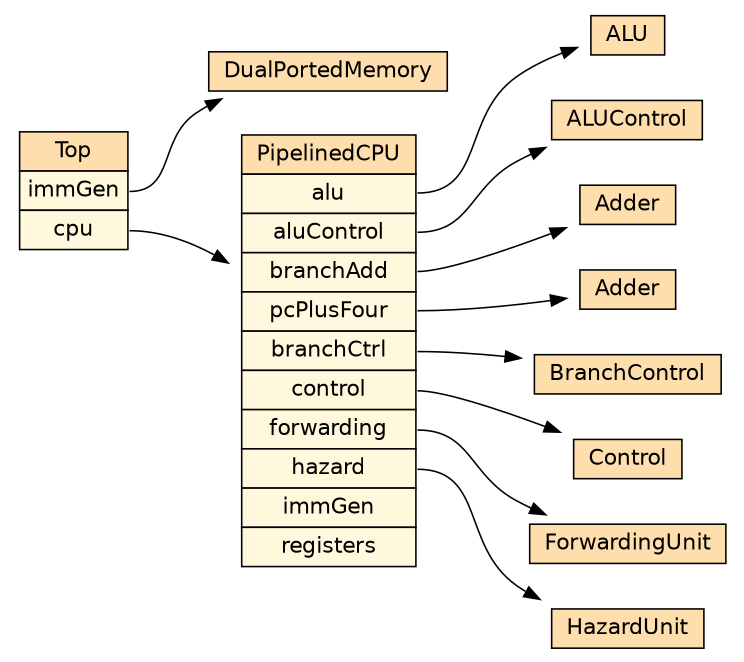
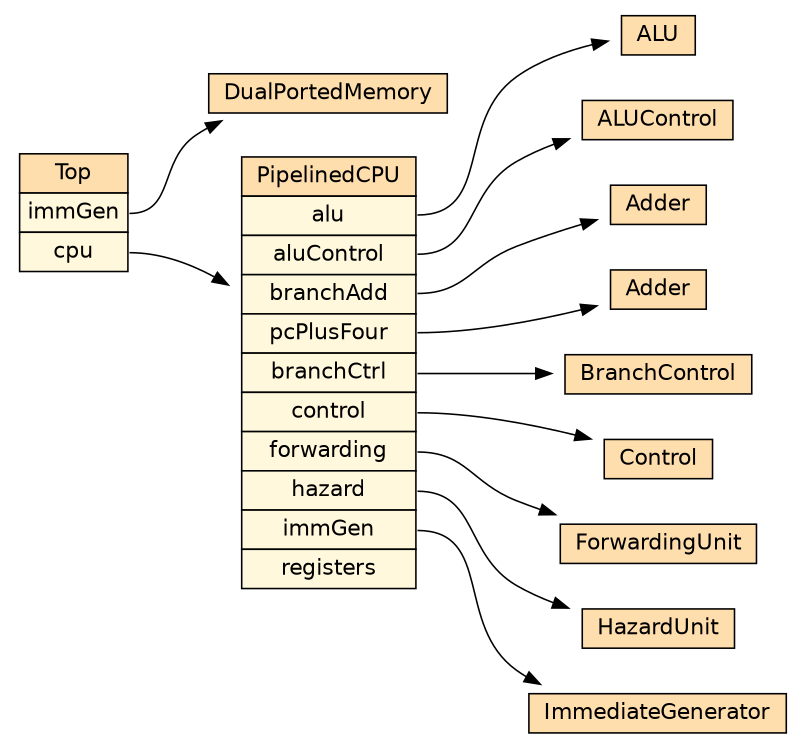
node "ImmediateGenerator": added
